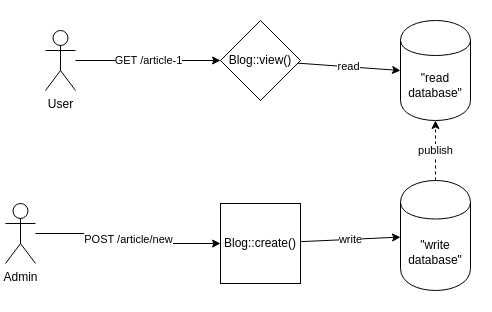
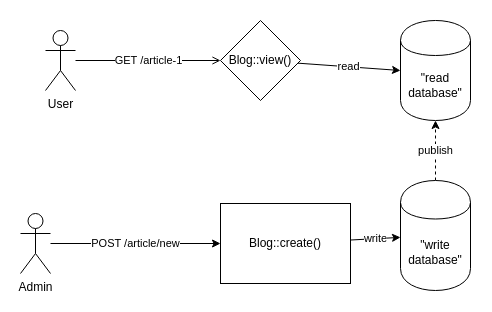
edge "User" -> "Blog::view()": arrowhead classic -> open
node "Admin": moved (21, 234) -> (36, 244)
node "Blog::create()": size 80x80 -> 130x80
